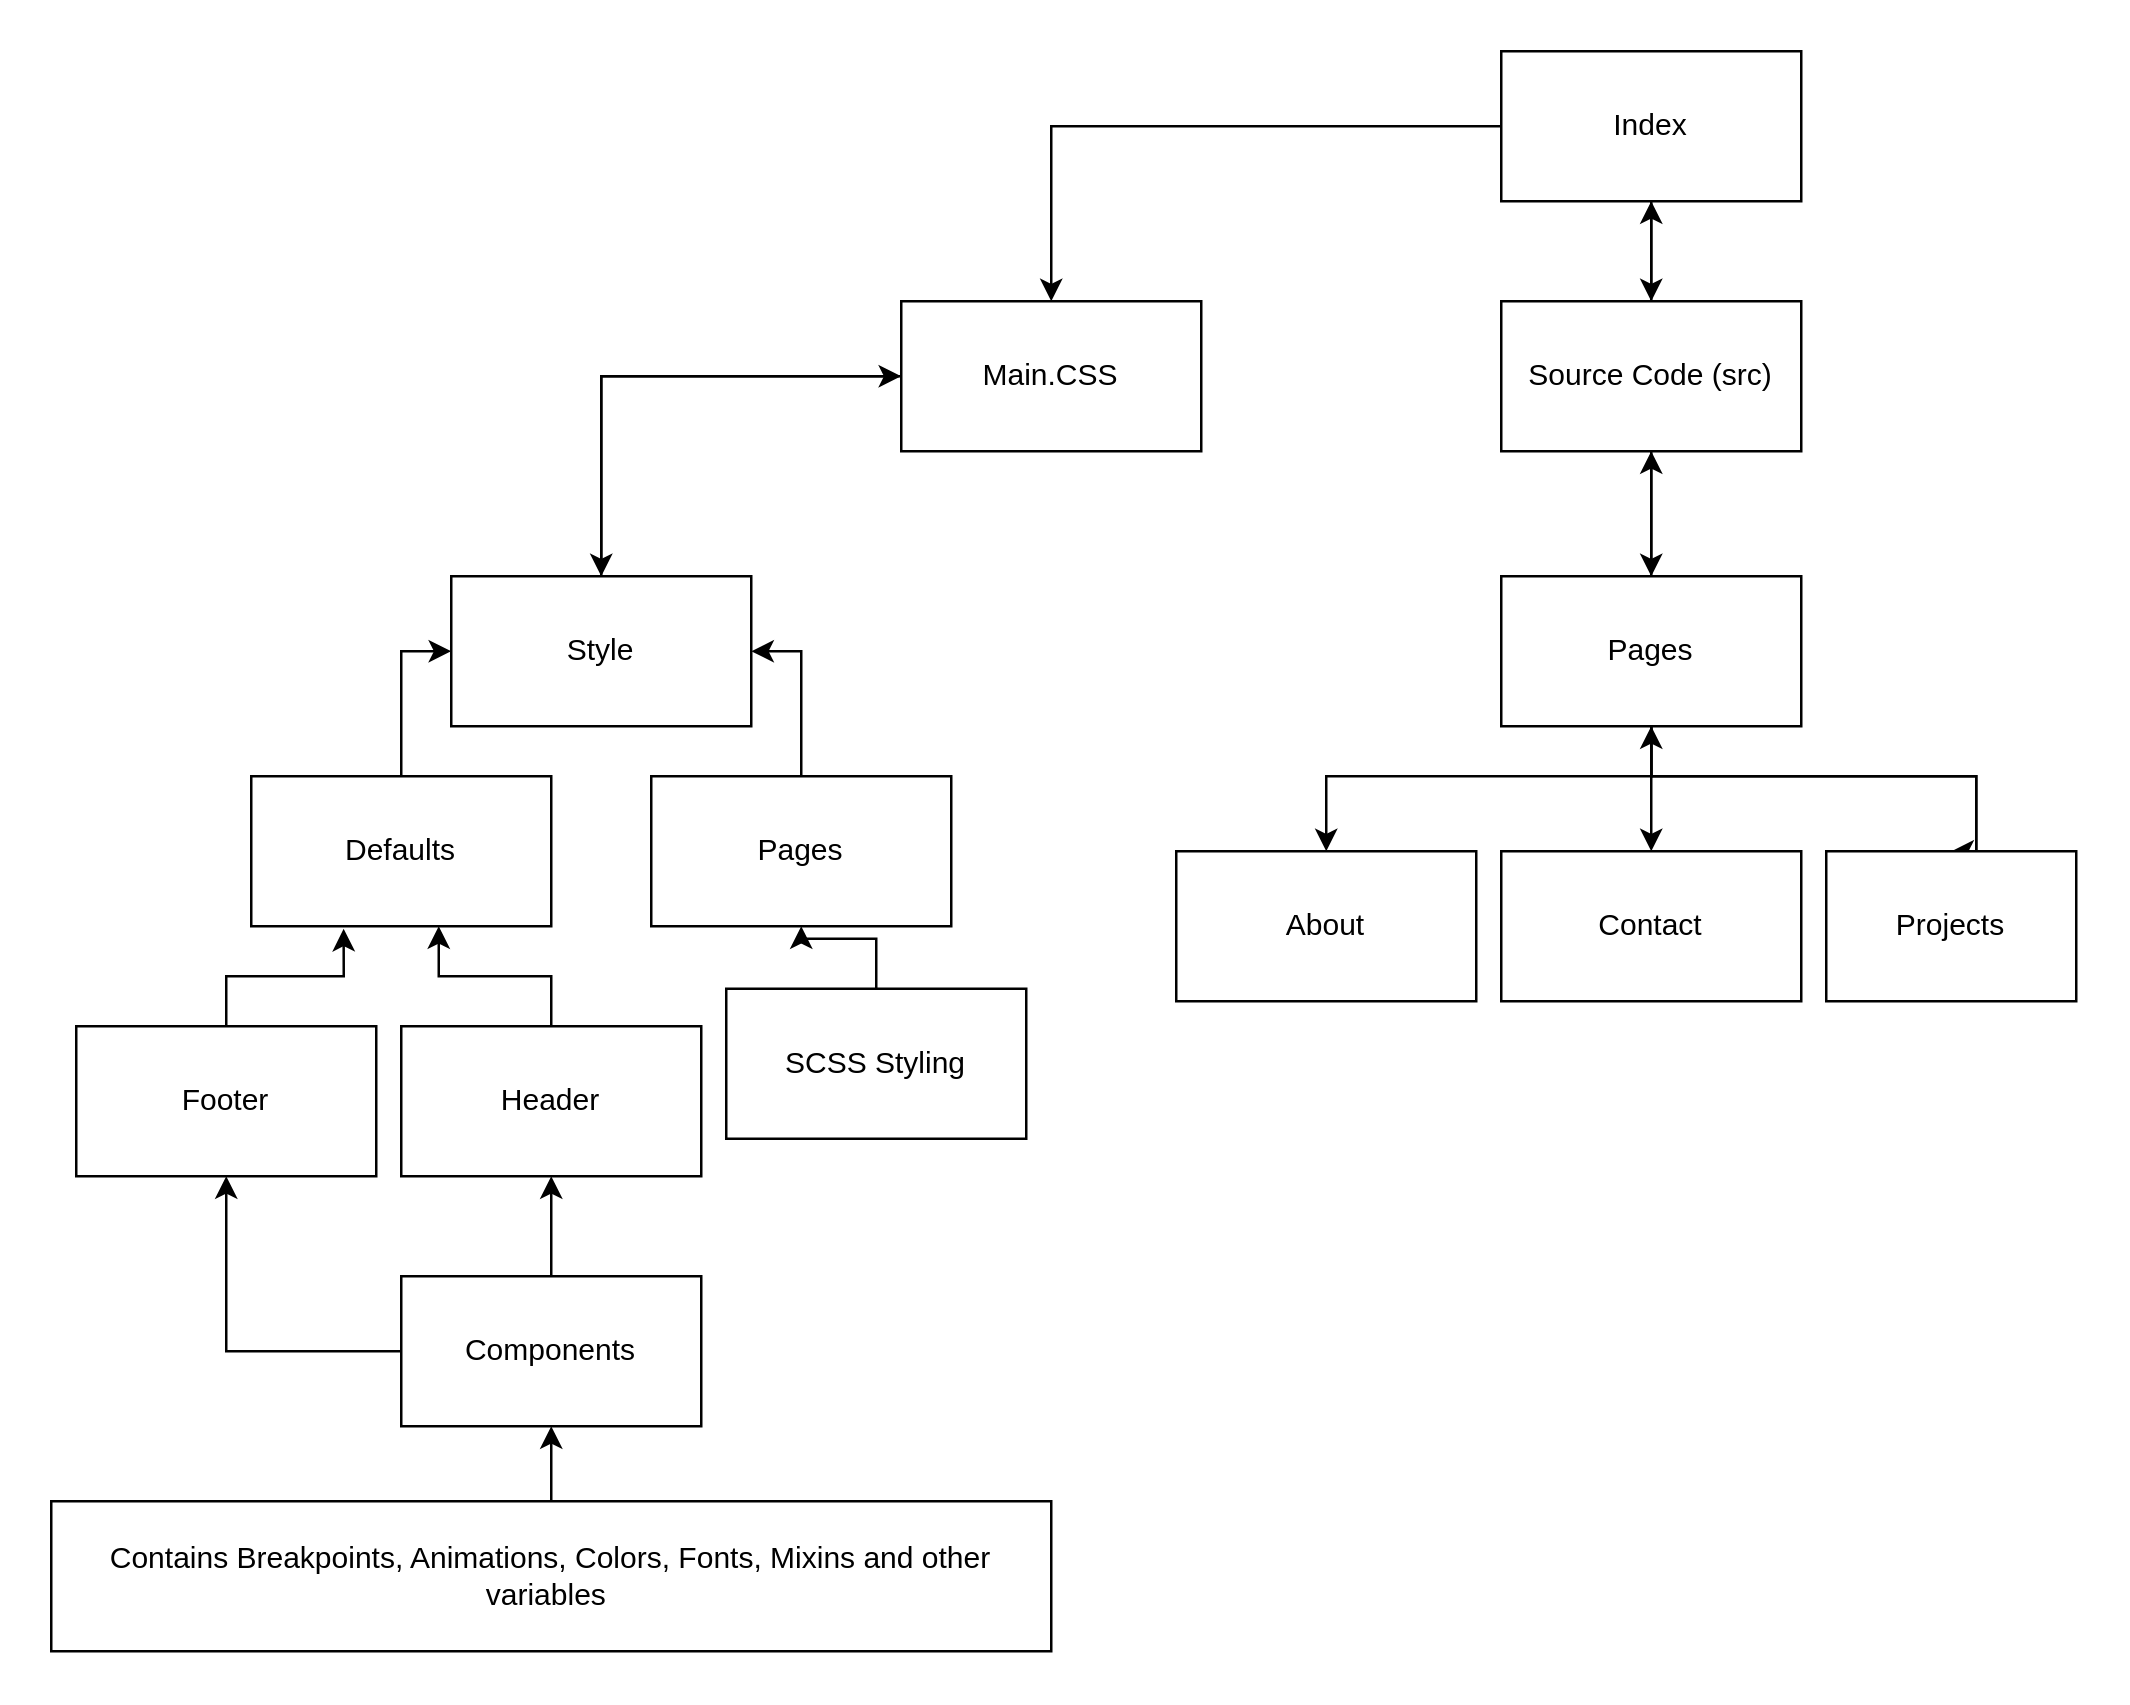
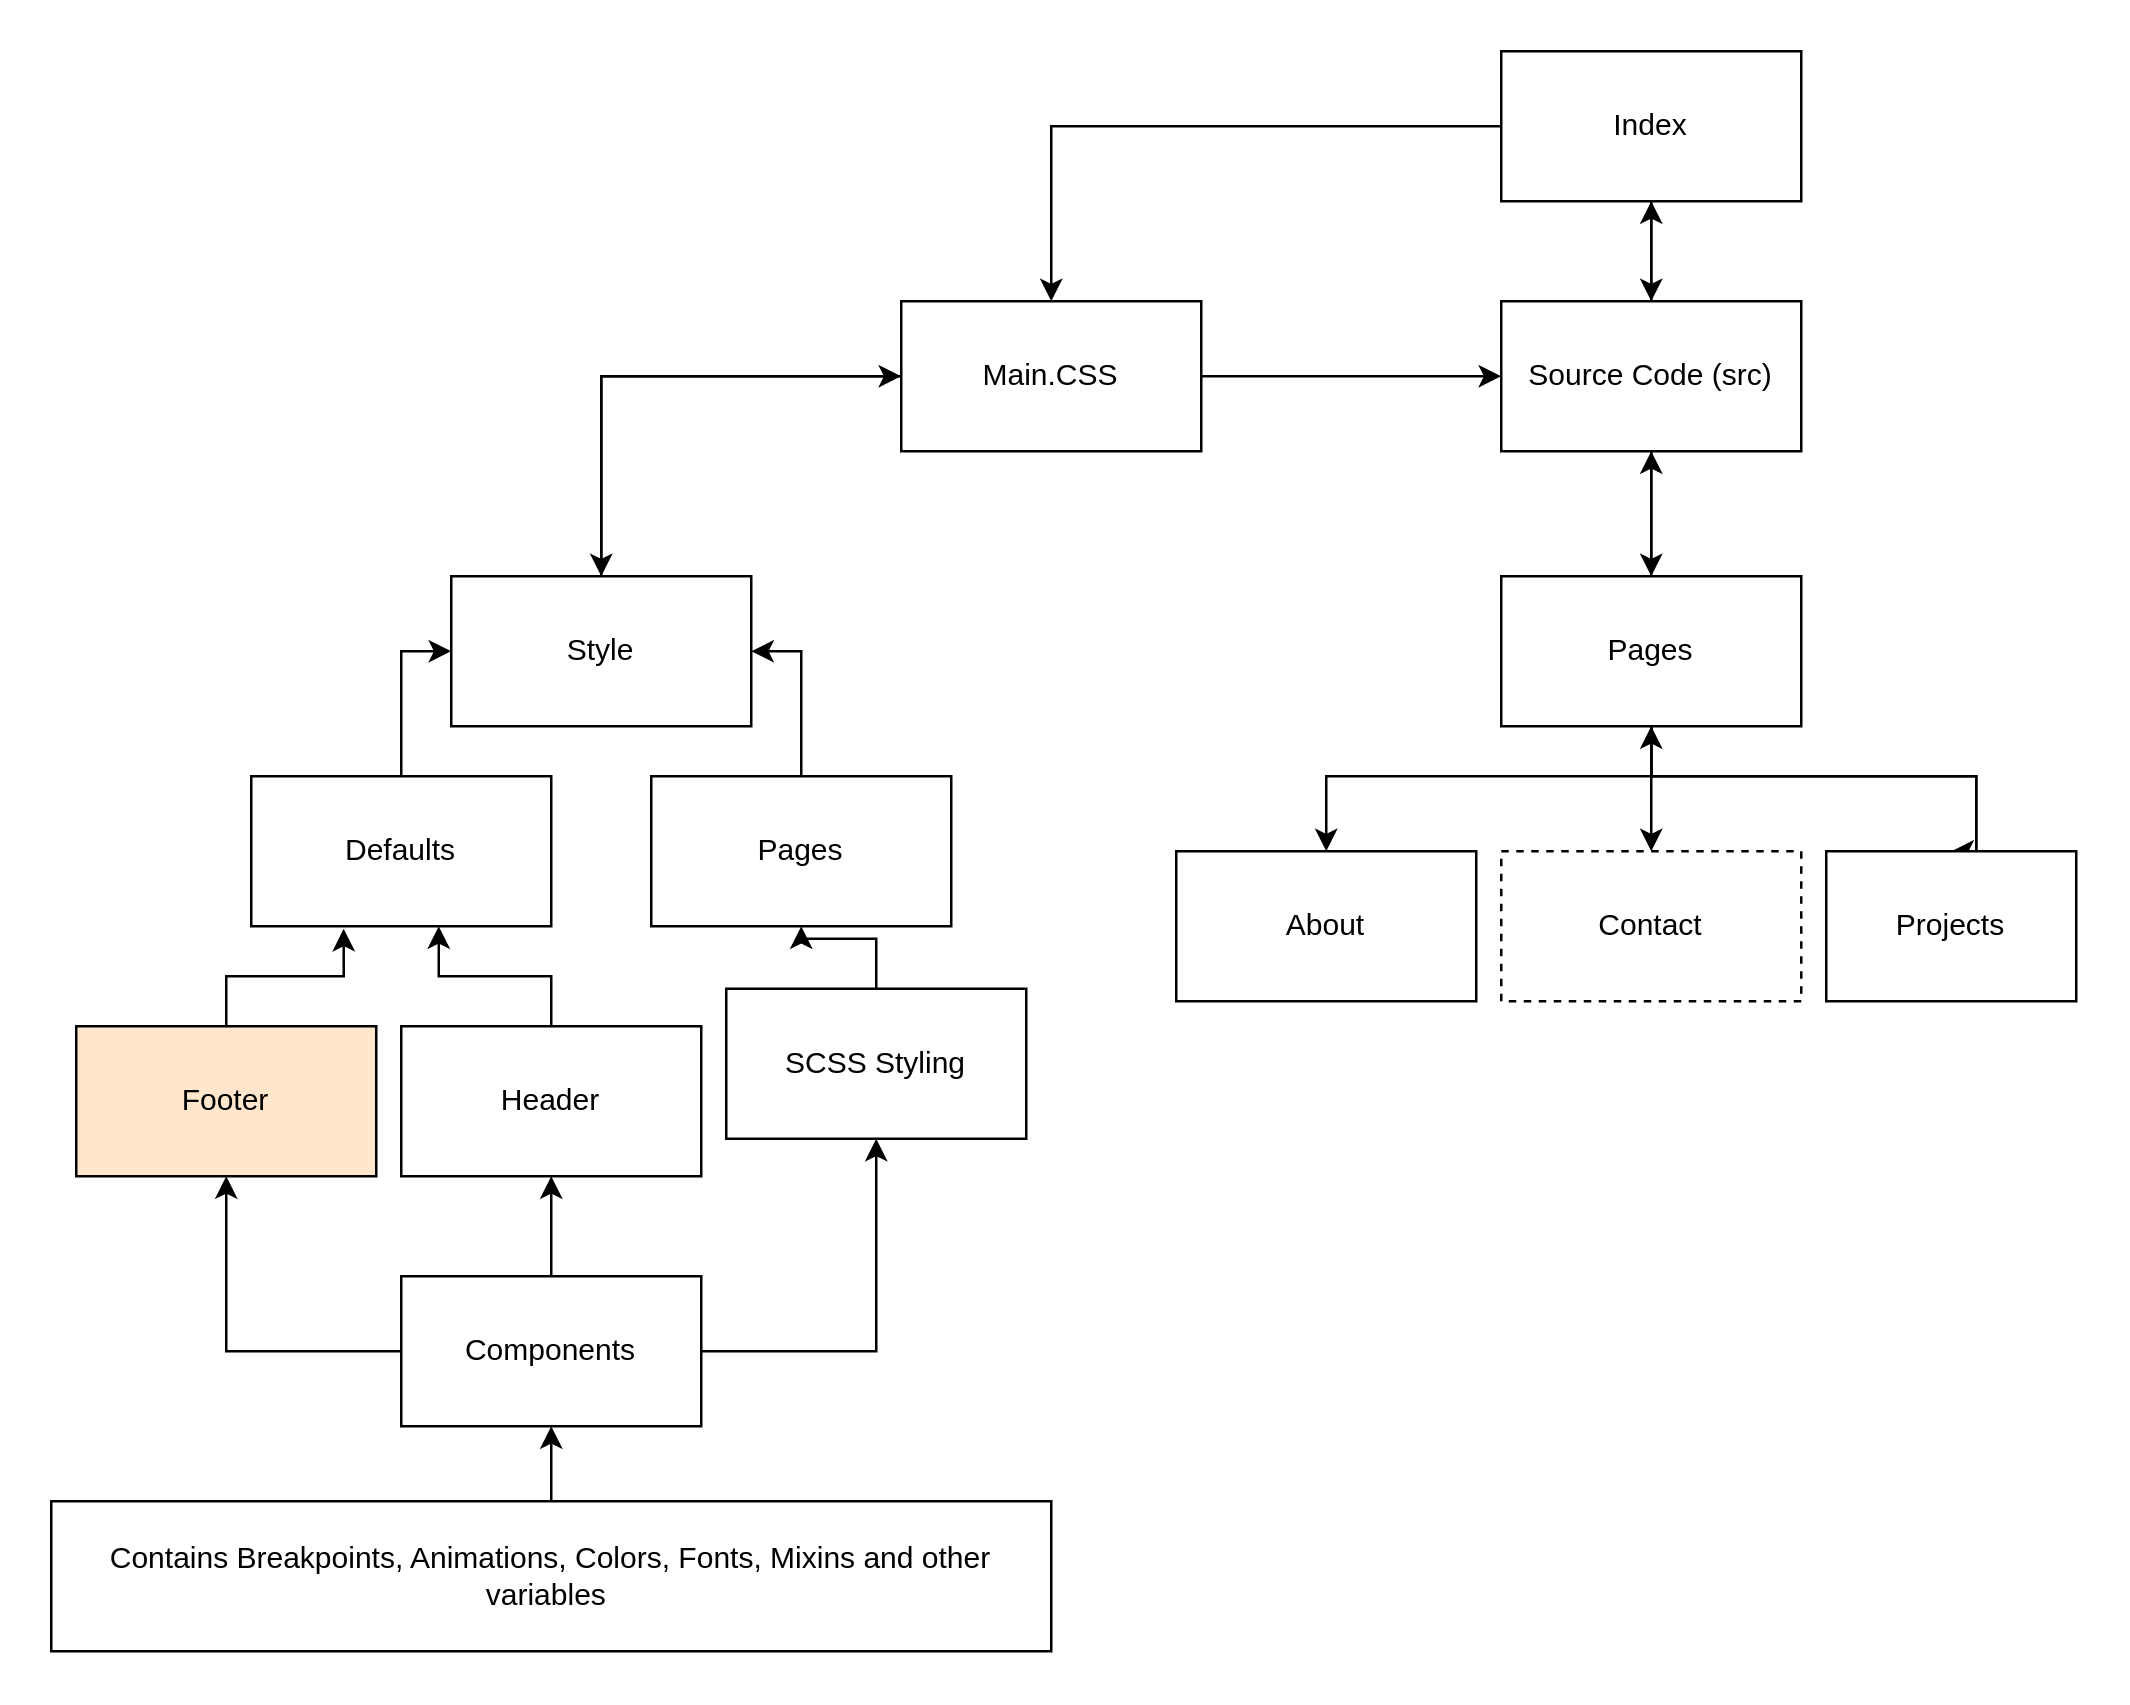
edge "Main.CSS" -> "Source Code (src)": added
node "Contact": style solid -> dashed
node "Footer": fillcolor #ffffff -> #ffe6cc
edge "Components" -> "SCSS Styling": added
